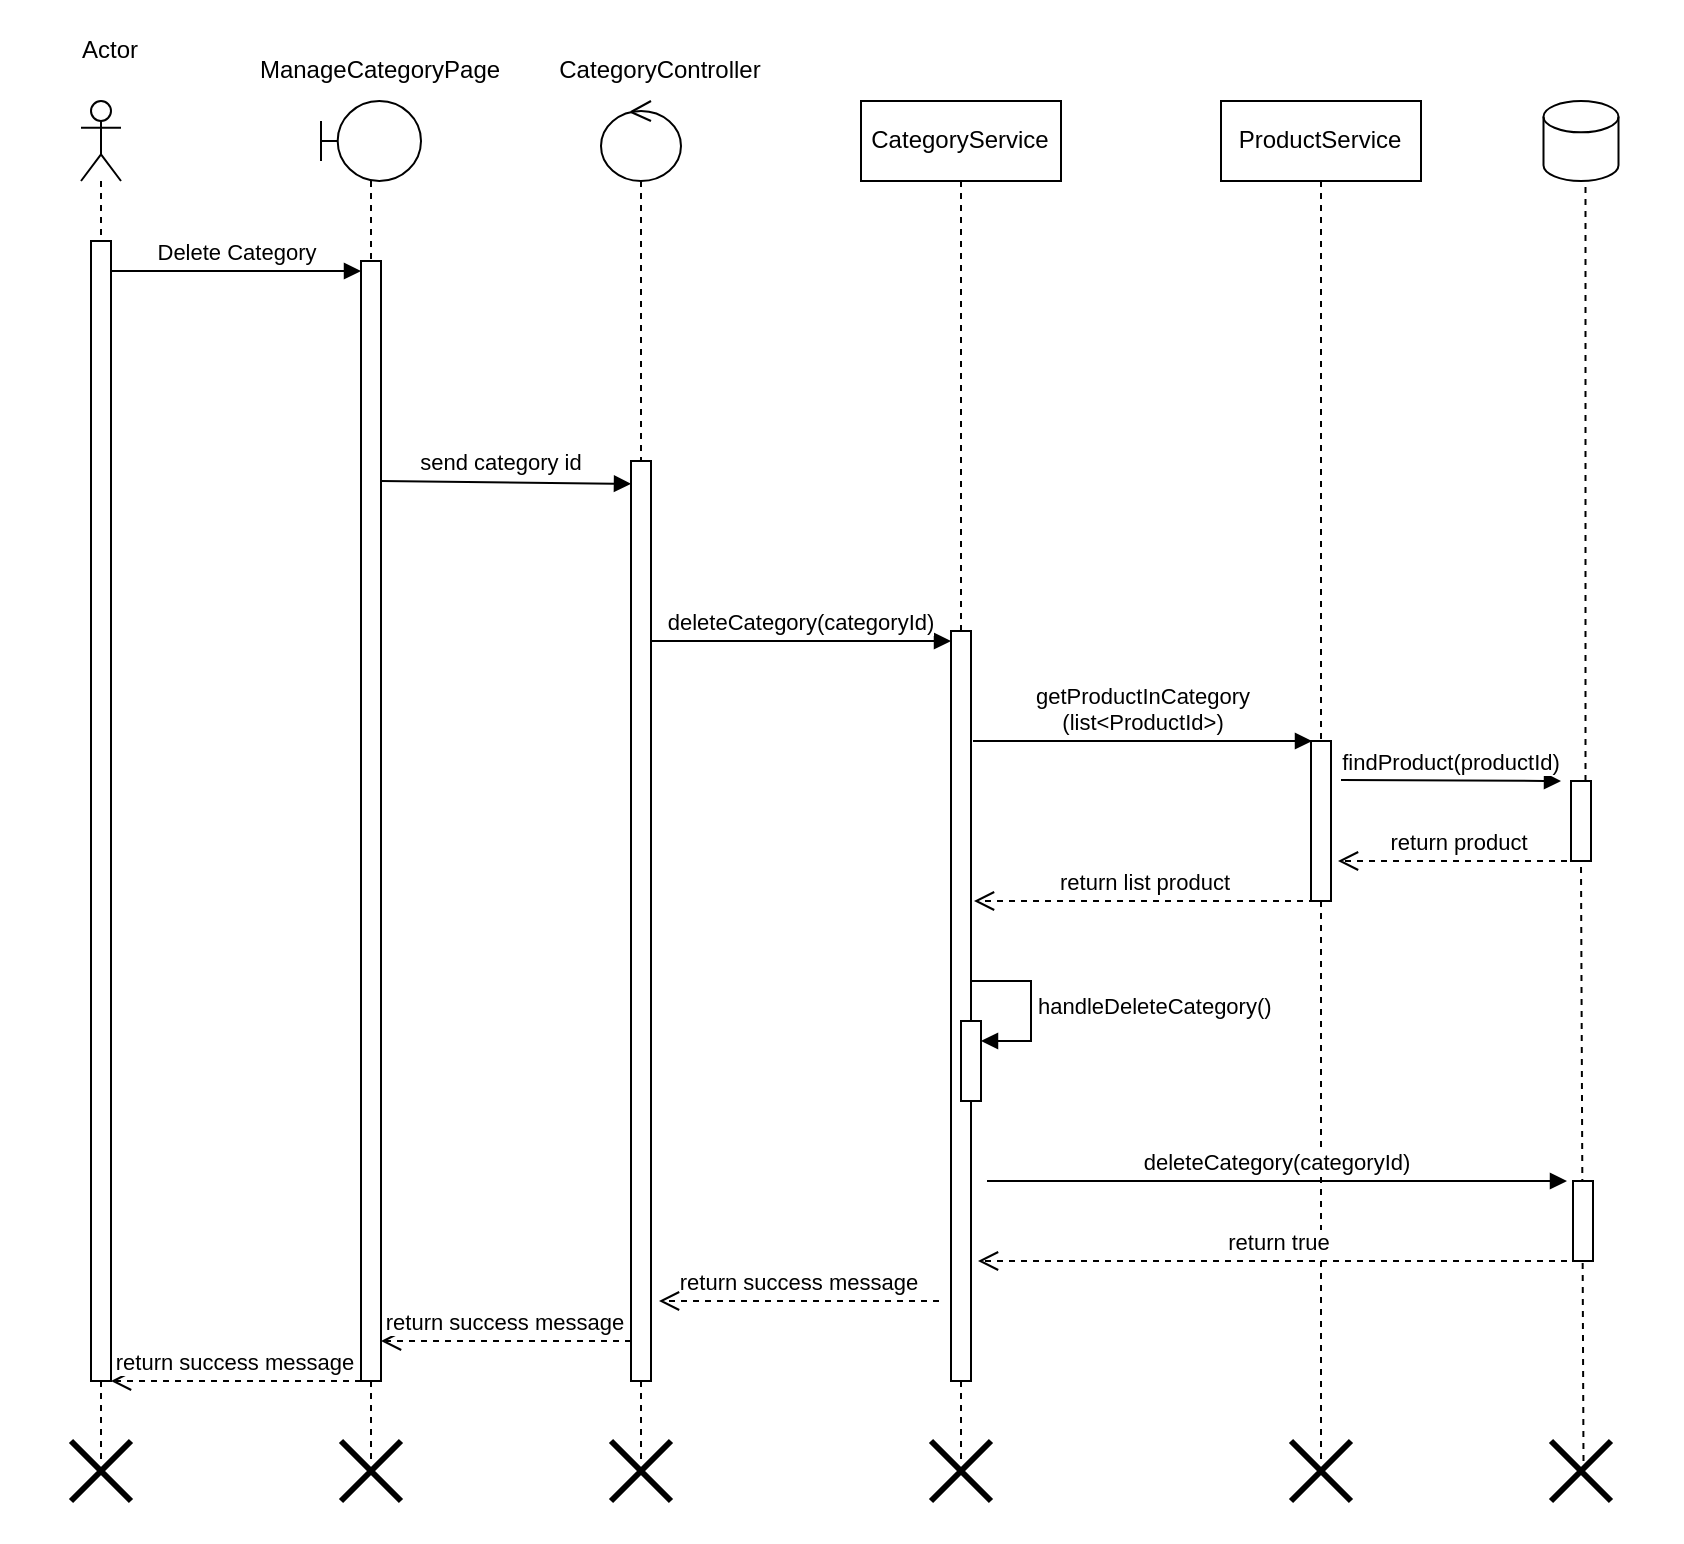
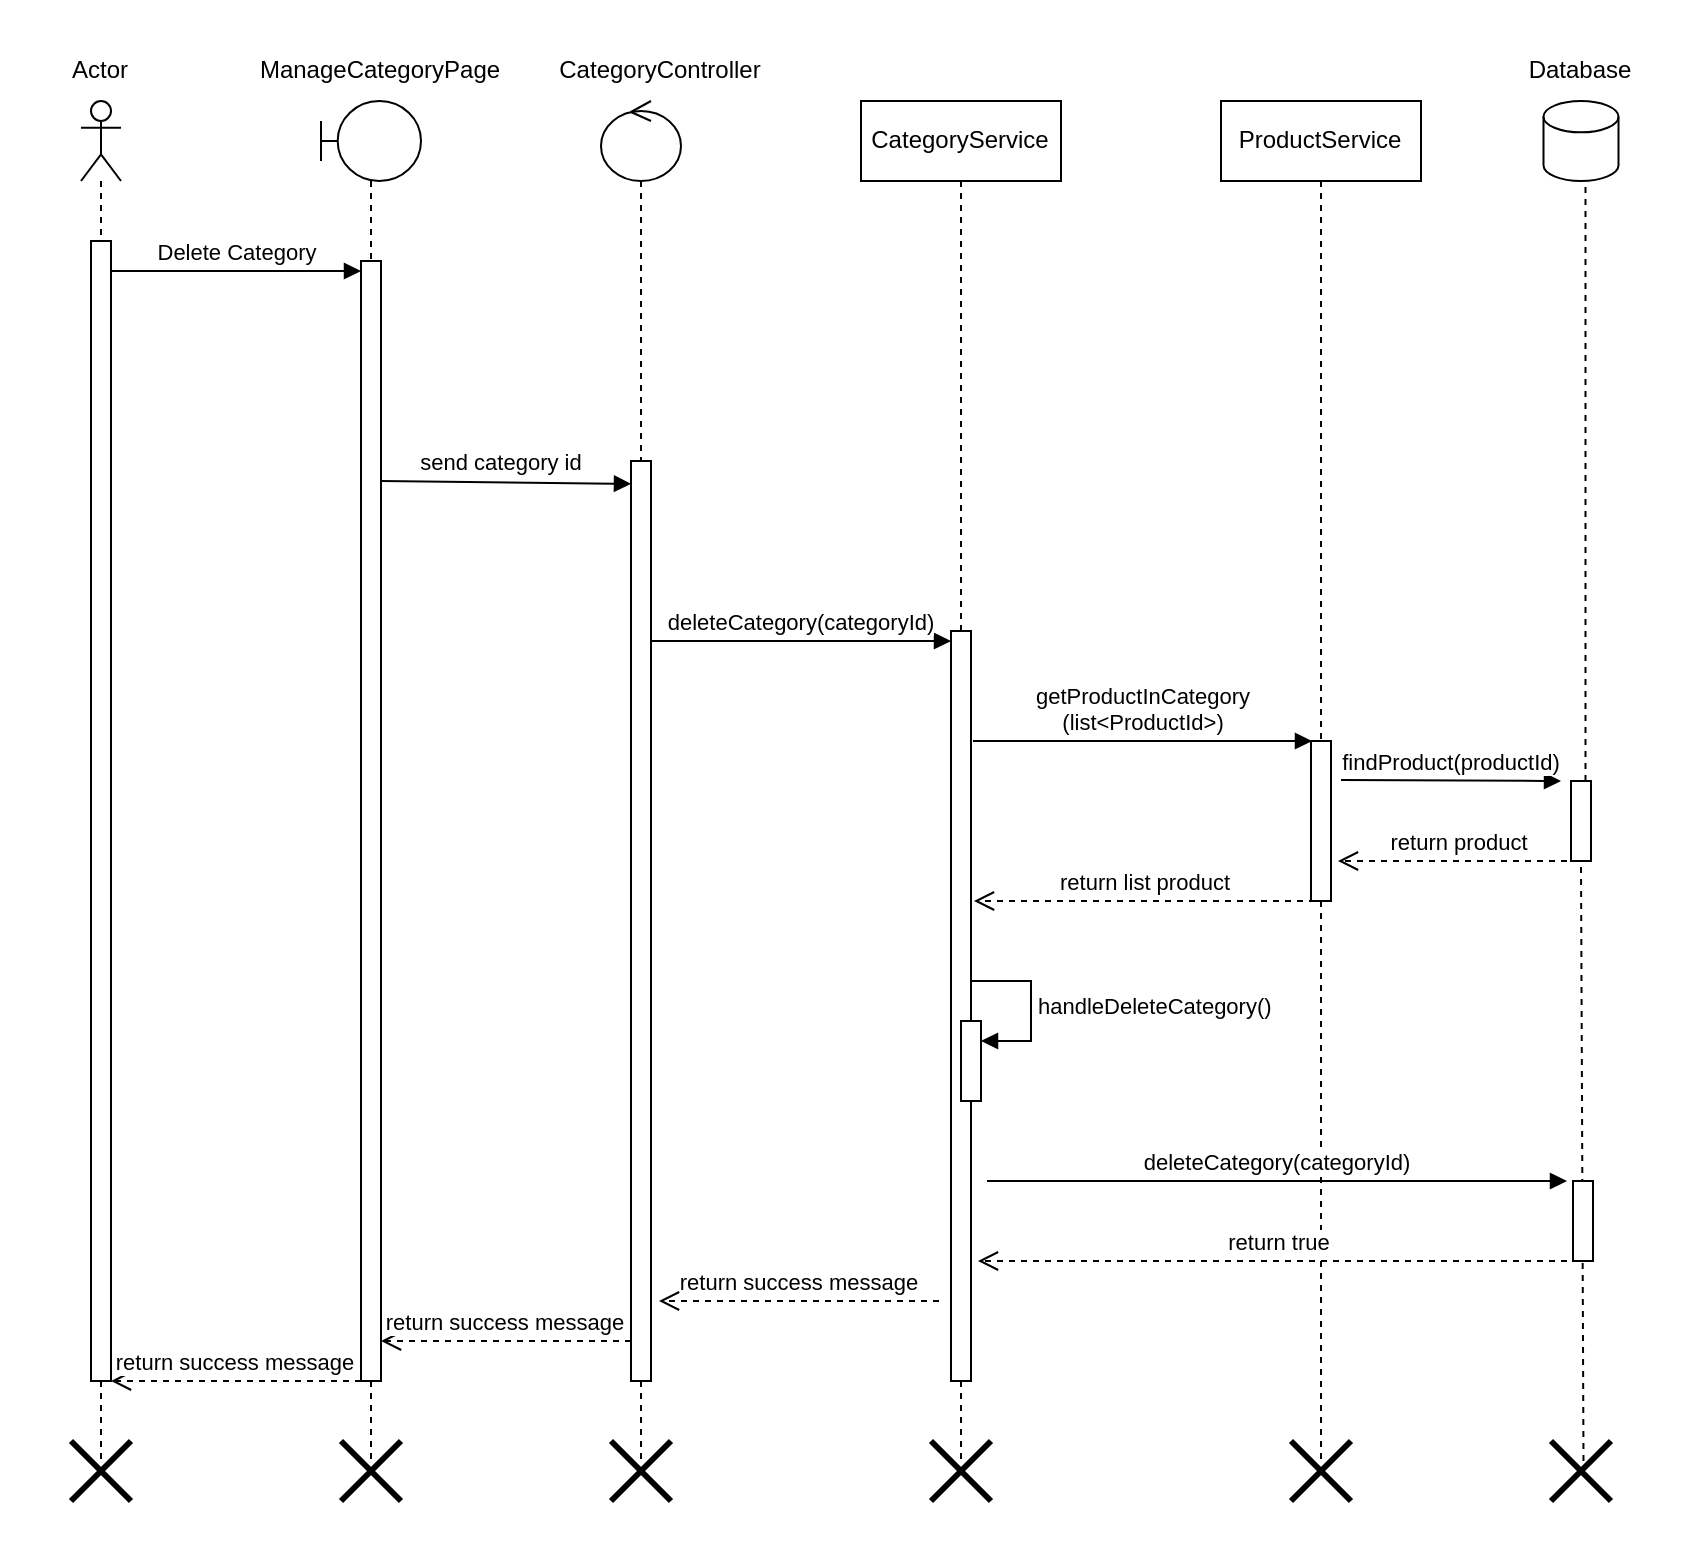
node "Actor": moved (111, 51) -> (101, 71)
node "Database": added
